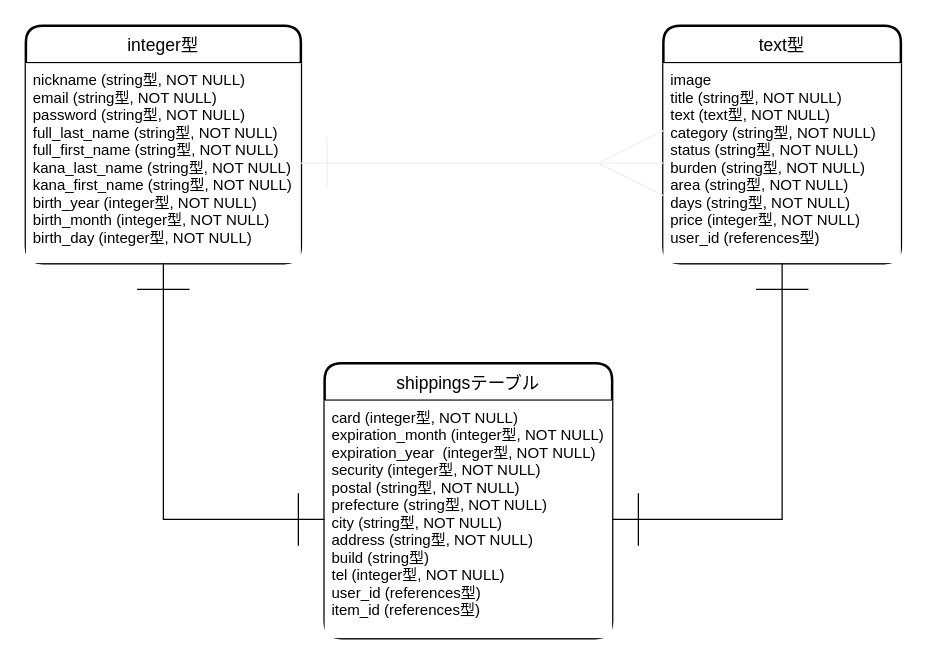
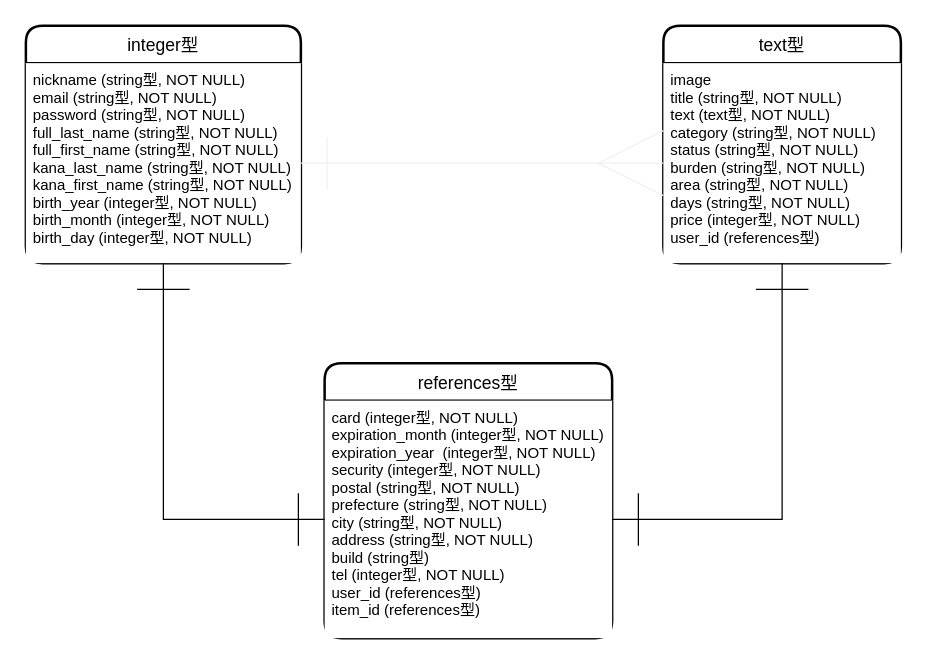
node "shippingsテーブル": label "shippingsテーブル" -> "references型"
